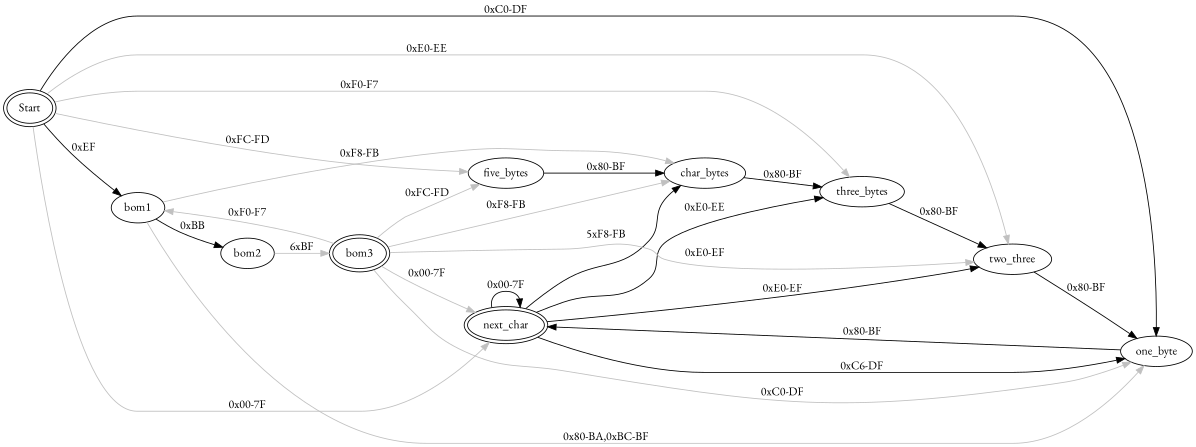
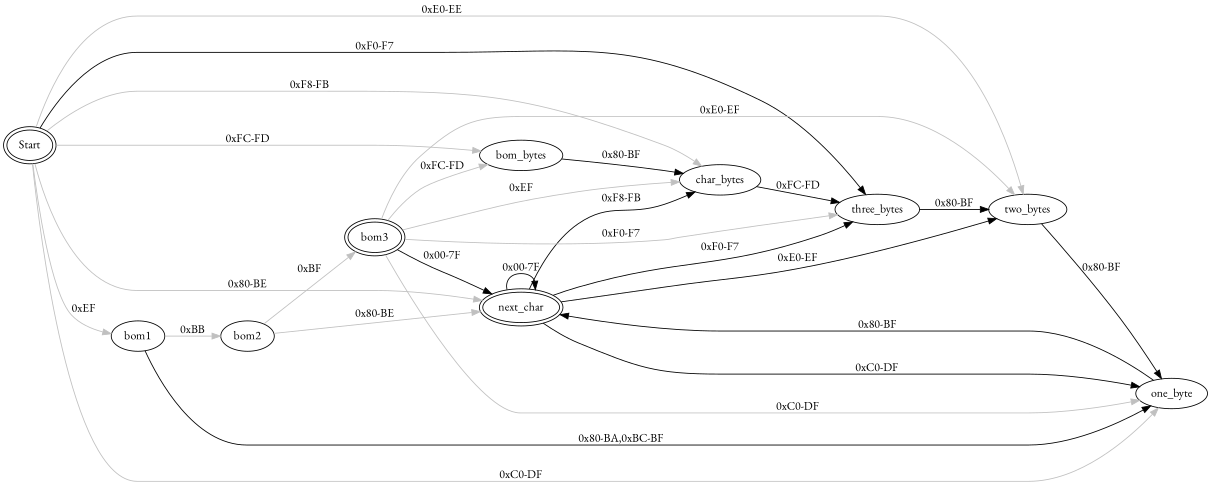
edge "Start" -> "one_byte": color black -> gray
edge "Start" -> "three_bytes": color gray -> black
edge "bom1" -> "char_bytes": now "Start" -> "char_bytes"
edge "Start" -> "bom1": color black -> gray
node "five_bytes": label "five_bytes" -> "bom_bytes"
edge "char_bytes" -> "three_bytes": label "0x80-BF" -> "0xFC-FD"
edge "bom3" -> "char_bytes": label "0xF8-FB" -> "0xEF"
edge "next_char" -> "three_bytes": label "0xE0-EE" -> "0xF0-F7"
edge "bom3" -> "bom1": now "bom3" -> "three_bytes"
edge "bom1" -> "bom2": color black -> gray
edge "next_char" -> "char_bytes": label "5xF8-FB" -> "0xF8-FB"
edge "bom2" -> "bom3": label "6xBF" -> "0xBF"
node "two_three": label "two_three" -> "two_bytes"
edge "bom3" -> "next_char": color gray -> black
edge "bom2" -> "next_char": added, label "0x80-BE"
edge "next_char" -> "one_byte": label "0xC6-DF" -> "0xC0-DF"
edge "Start" -> "next_char": label "0x00-7F" -> "0x80-BE"
edge "bom1" -> "one_byte": color gray -> black
